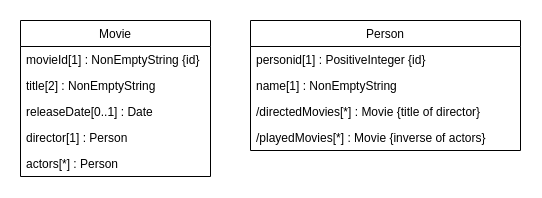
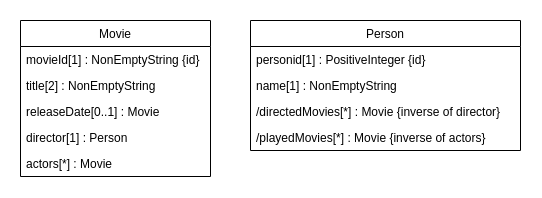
node "releaseDate[0..1] : Date": label "releaseDate[0..1] : Date" -> "releaseDate[0..1] : Movie"
node "/directedMovies[*] : Movie {title of director}": label "/directedMovies[*] : Movie {title of director}" -> "/directedMovies[*] : Movie {inverse of director}"
node "actors[*] : Person": label "actors[*] : Person" -> "actors[*] : Movie"
